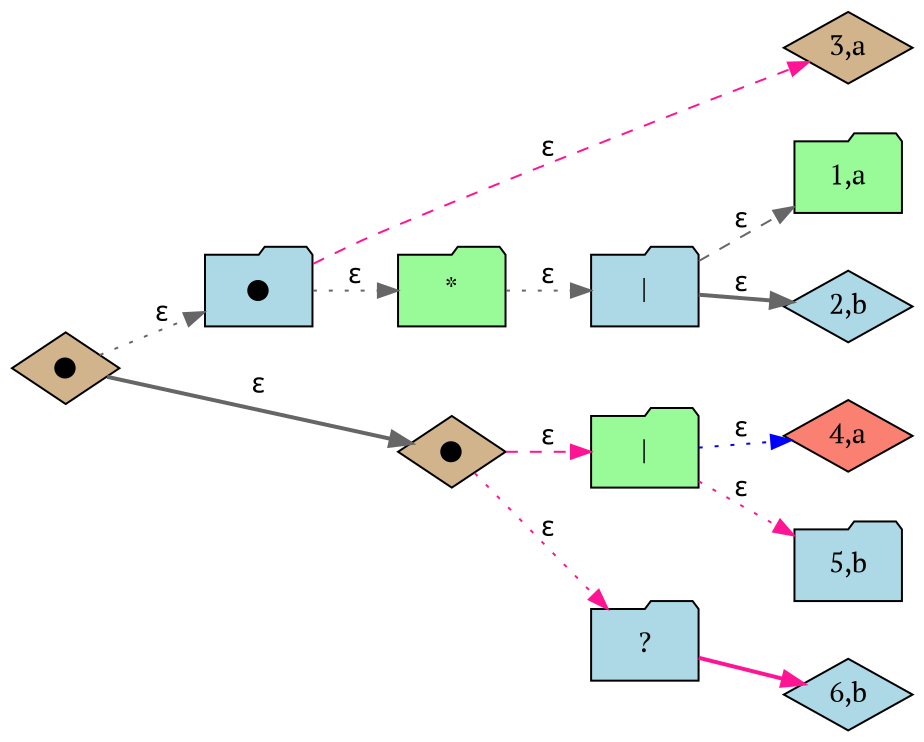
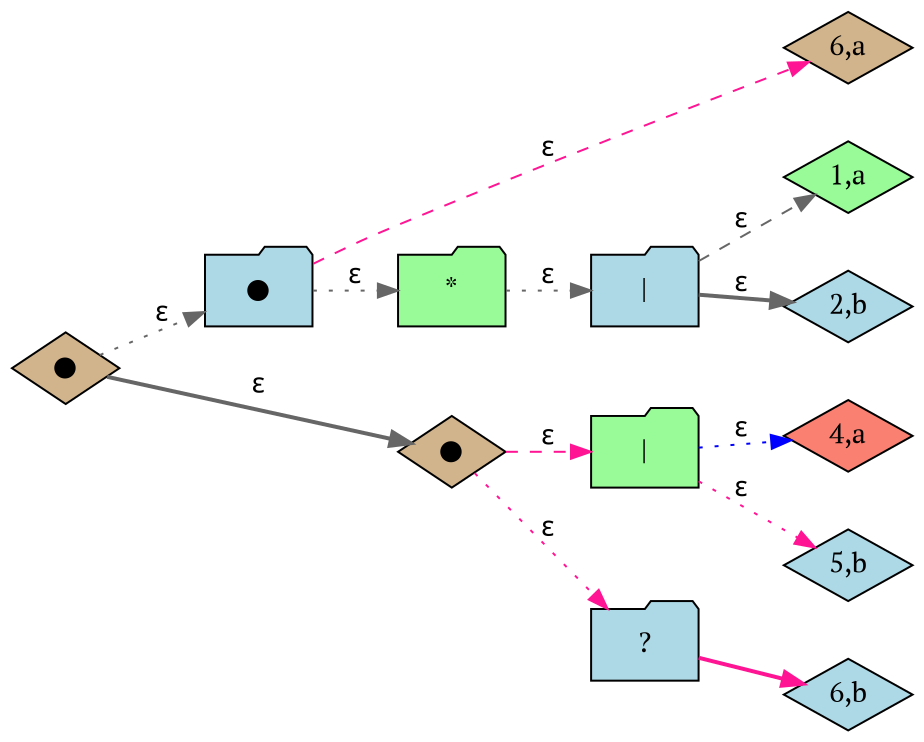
node "3,a": label "3,a" -> "6,a"
node "1,a": shape folder -> diamond
node "5,b": shape folder -> diamond
